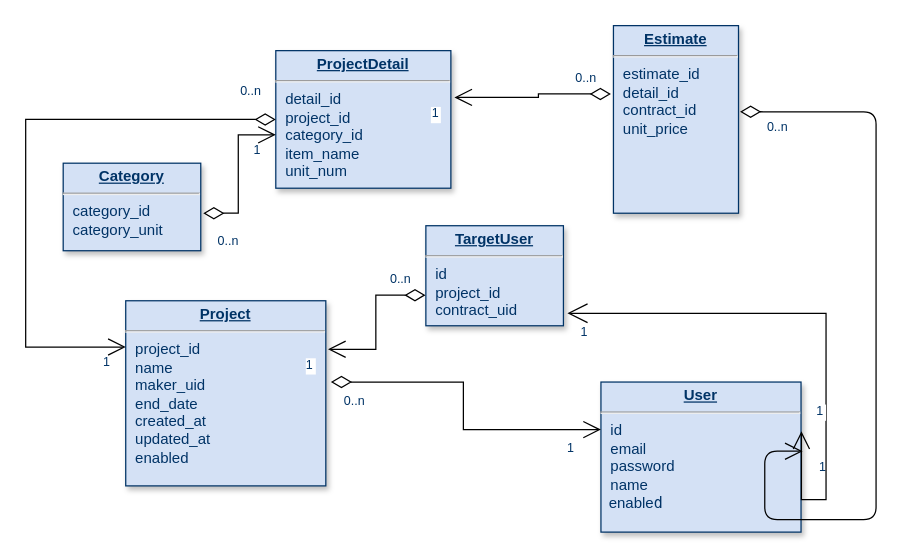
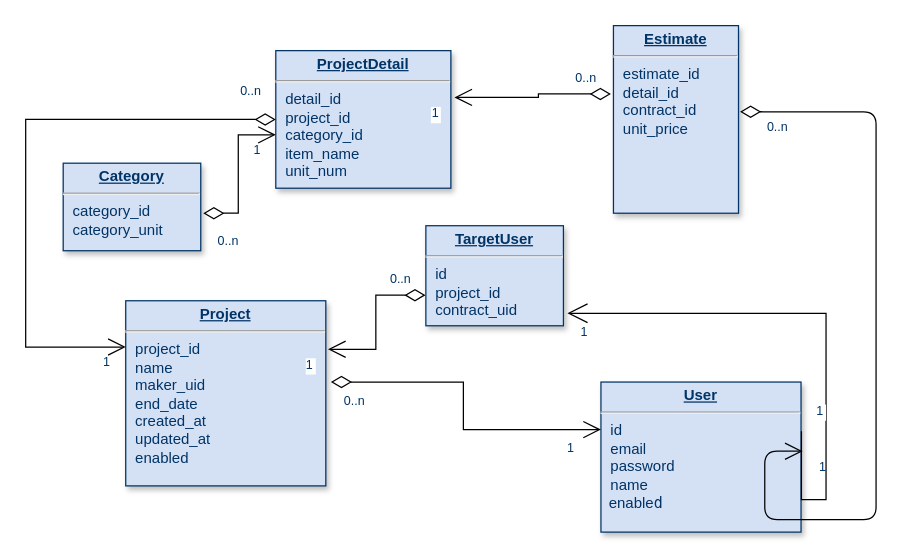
edge "TargetUser id project_id contract_uid" -- "User id email password name enabled": arrowhead open -> none
